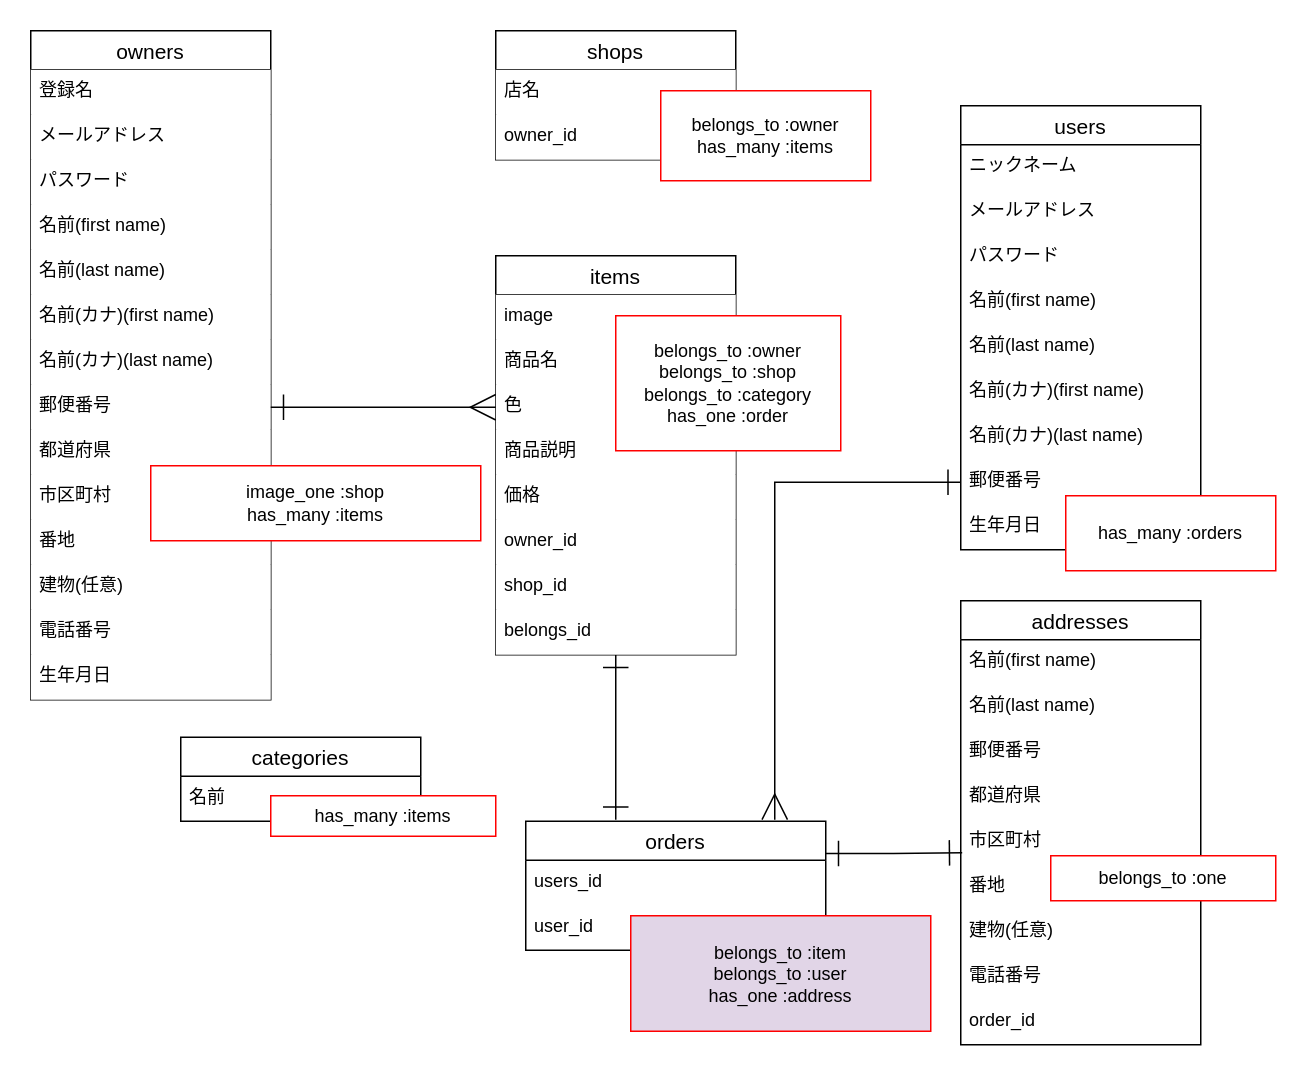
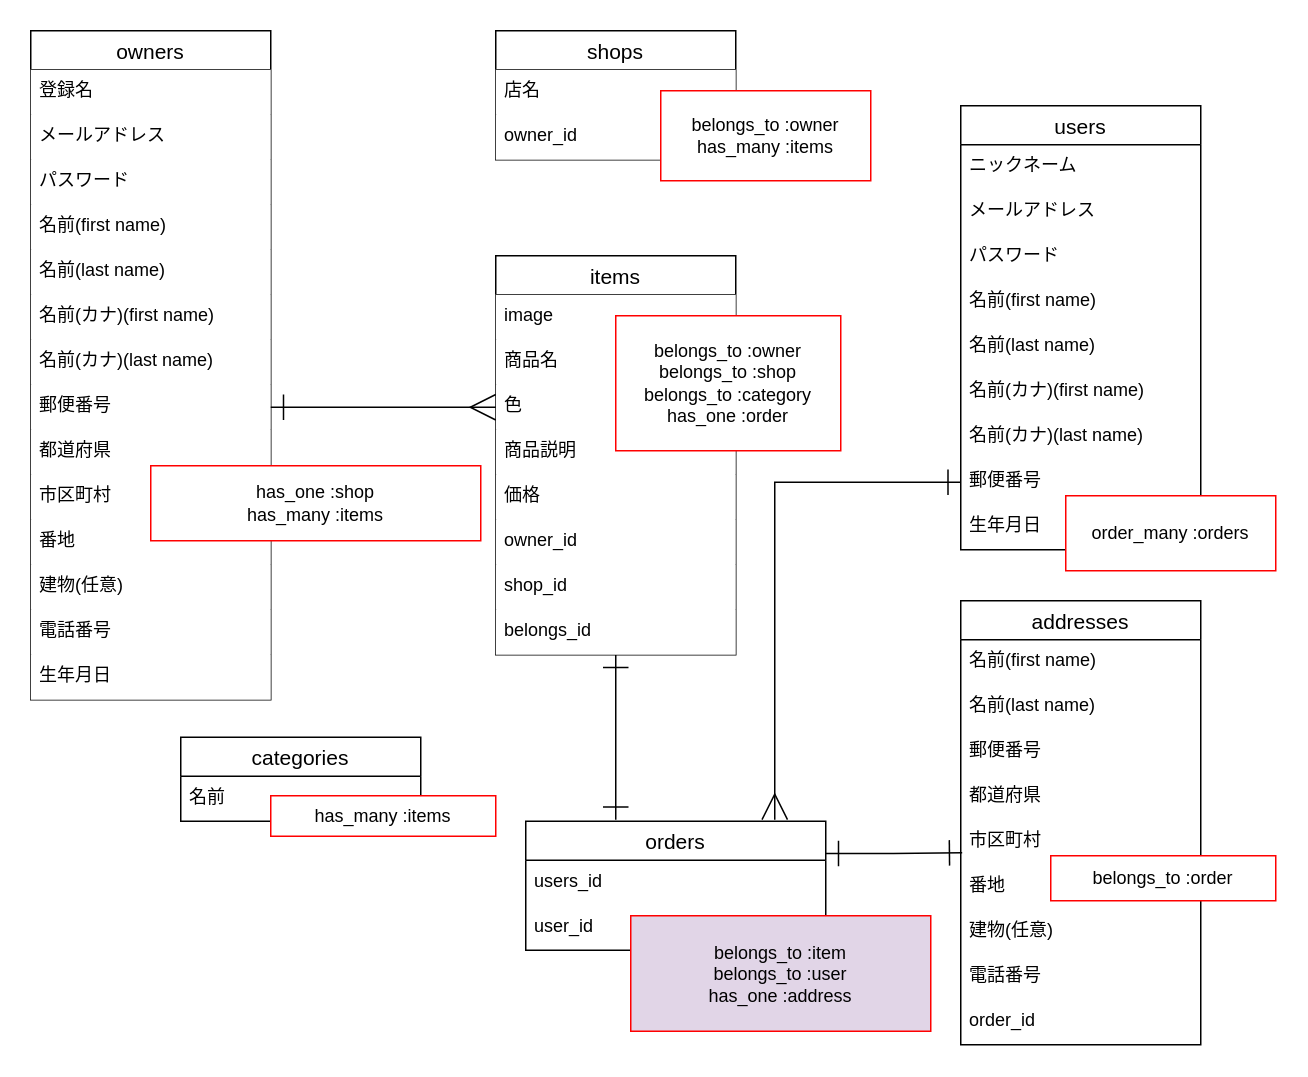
node "image_one :shop has_many :items": label "image_one :shop has_many :items" -> "has_one :shop has_many :items"
node "has_many :orders": label "has_many :orders" -> "order_many :orders"
node "belongs_to :one": label "belongs_to :one" -> "belongs_to :order"
